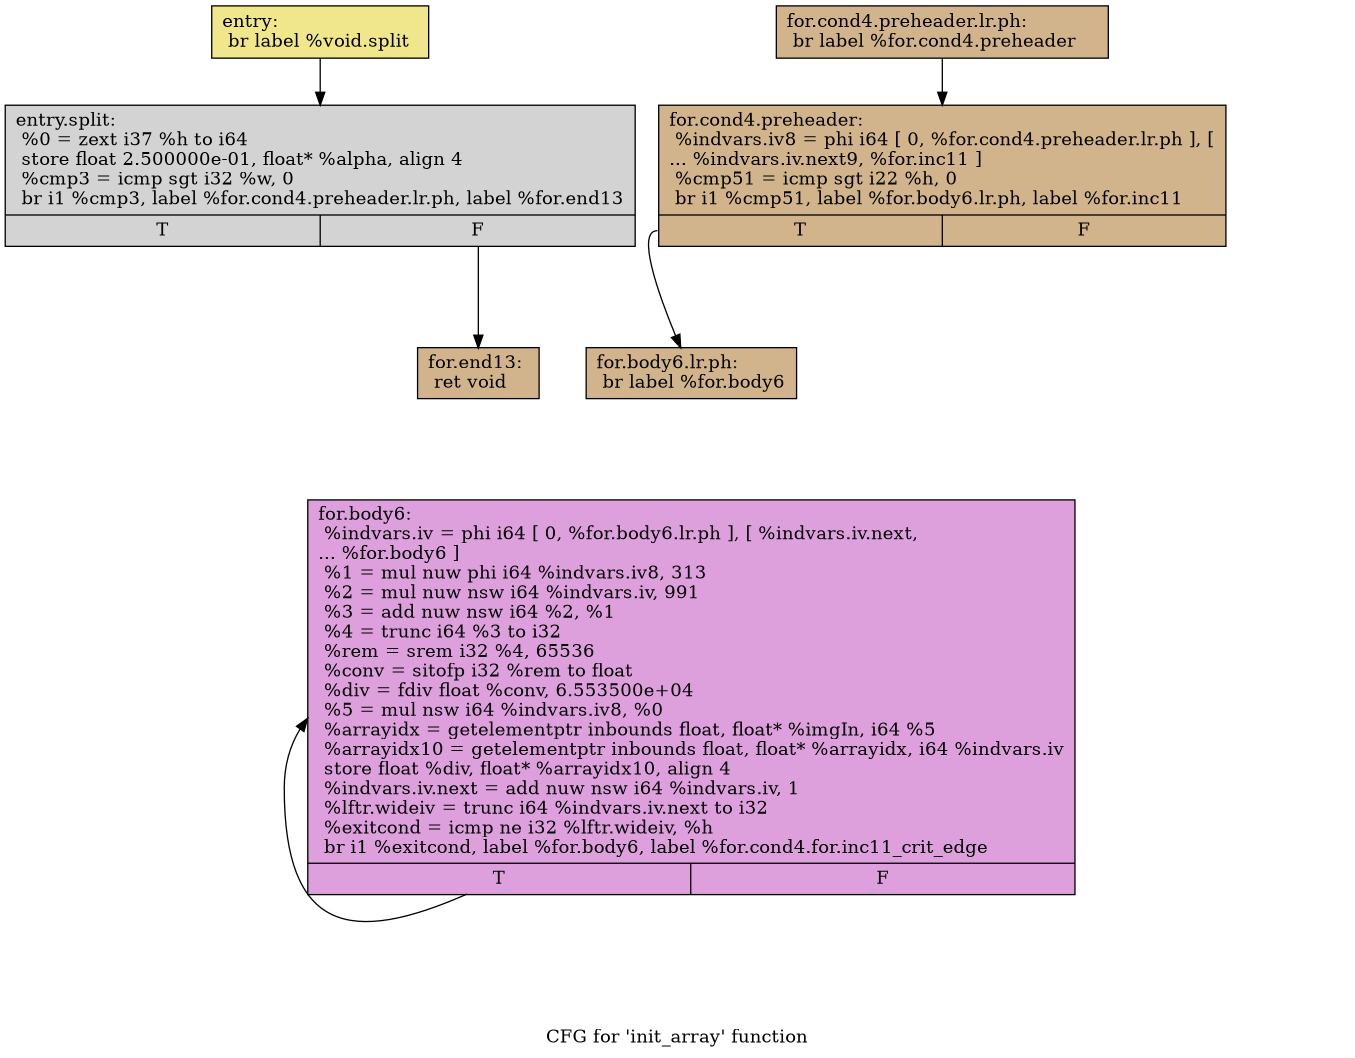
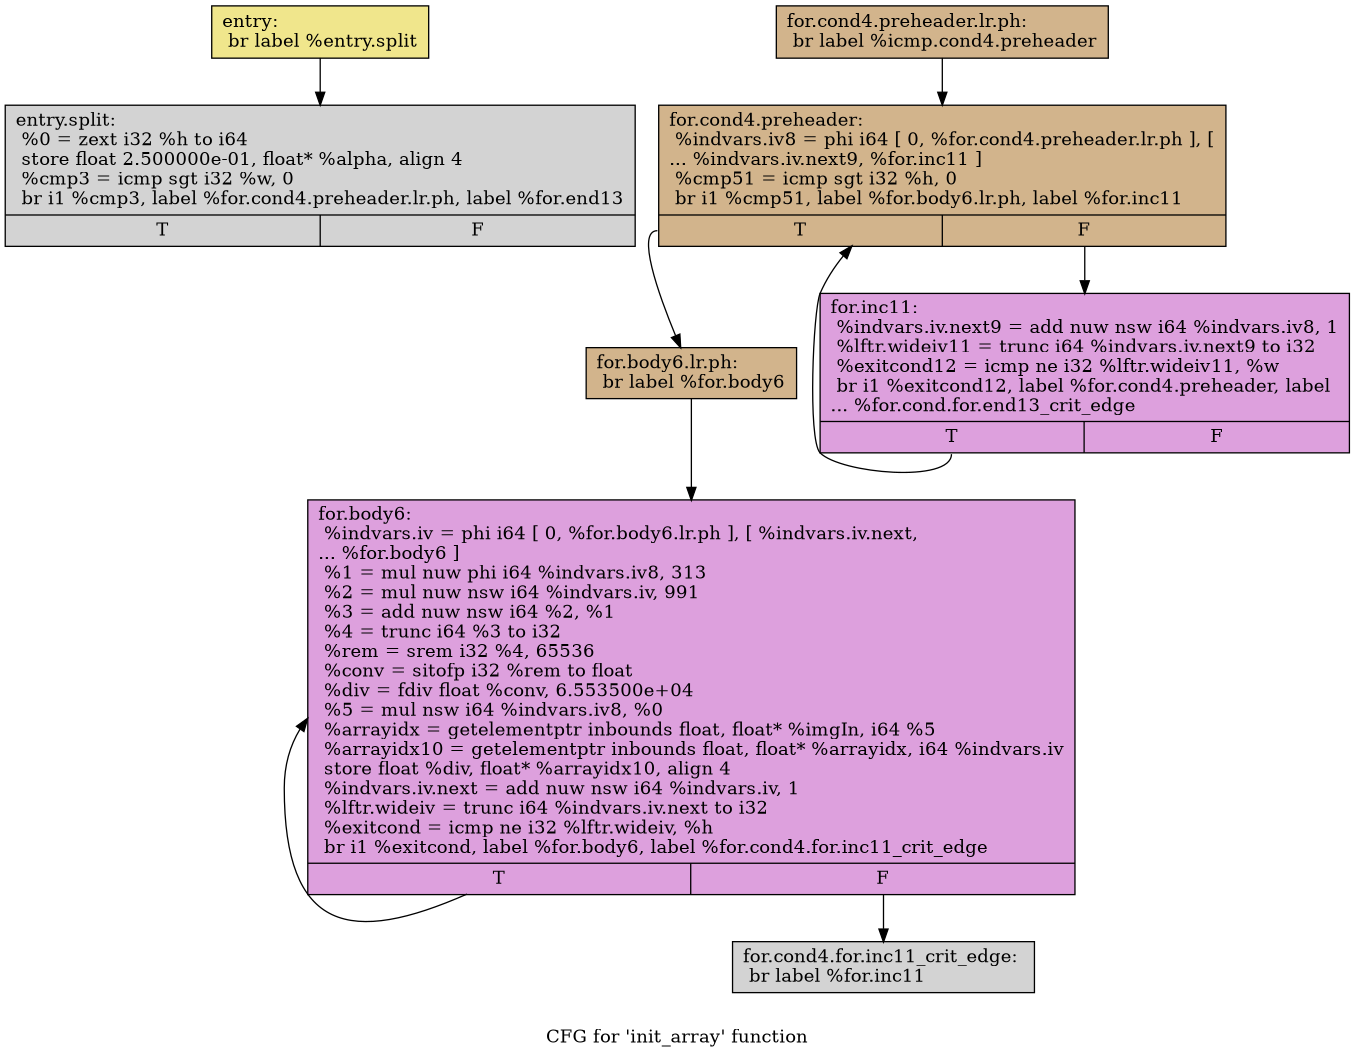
node "entry:": text "br label %void.split" -> "br label %entry.split"
node "for.cond4.preheader.lr.ph:": text "br label %for.cond4.preheader" -> "br label %icmp.cond4.preheader"
node "entry.split:": text "%0 = zext i37 %h to i64" -> "%0 = zext i32 %h to i64"
node "for.cond4.preheader:": text "%cmp51 = icmp sgt i22 %h, 0" -> "%cmp51 = icmp sgt i32 %h, 0"
node "for.end13:": removed
node "for.inc11:": added
edge "for.body6.lr.ph:" -> "for.body6:": added
node "for.cond4.for.inc11_crit_edge:": added
